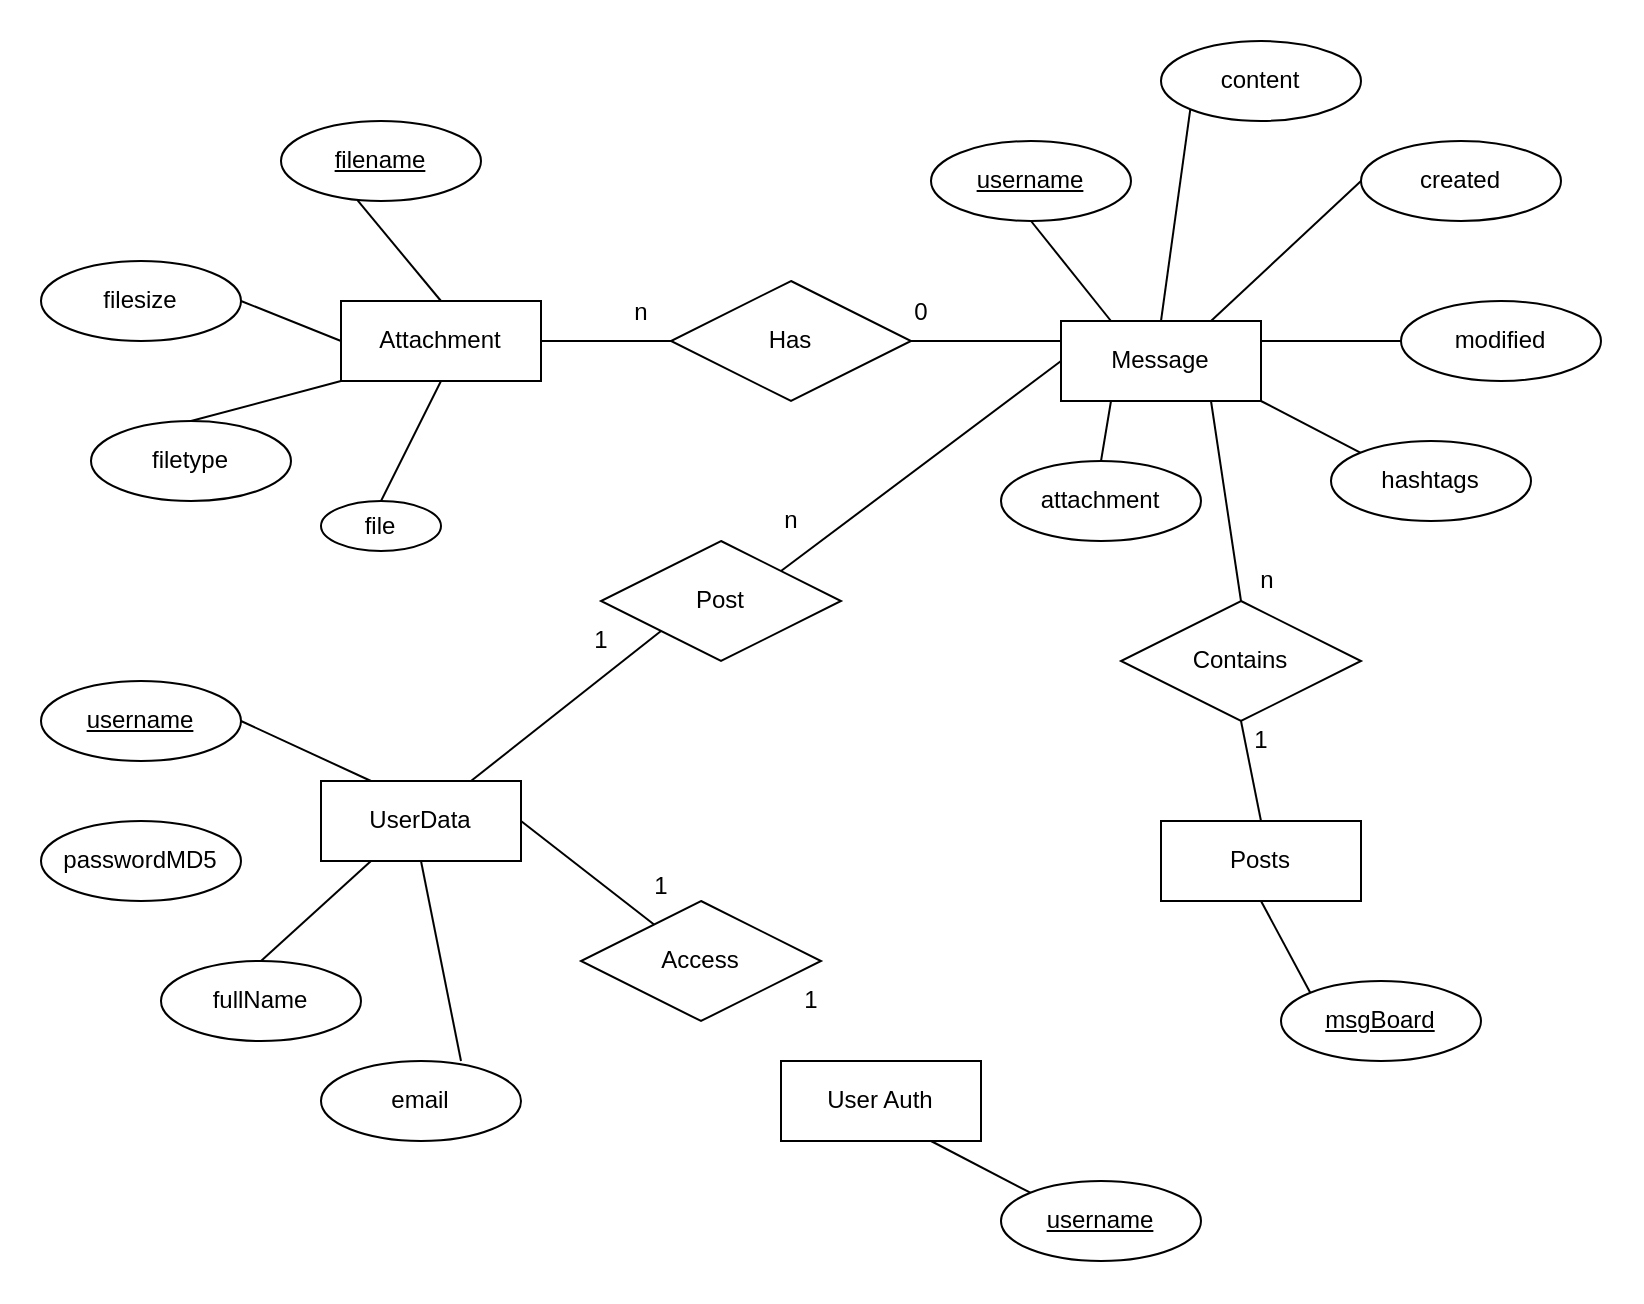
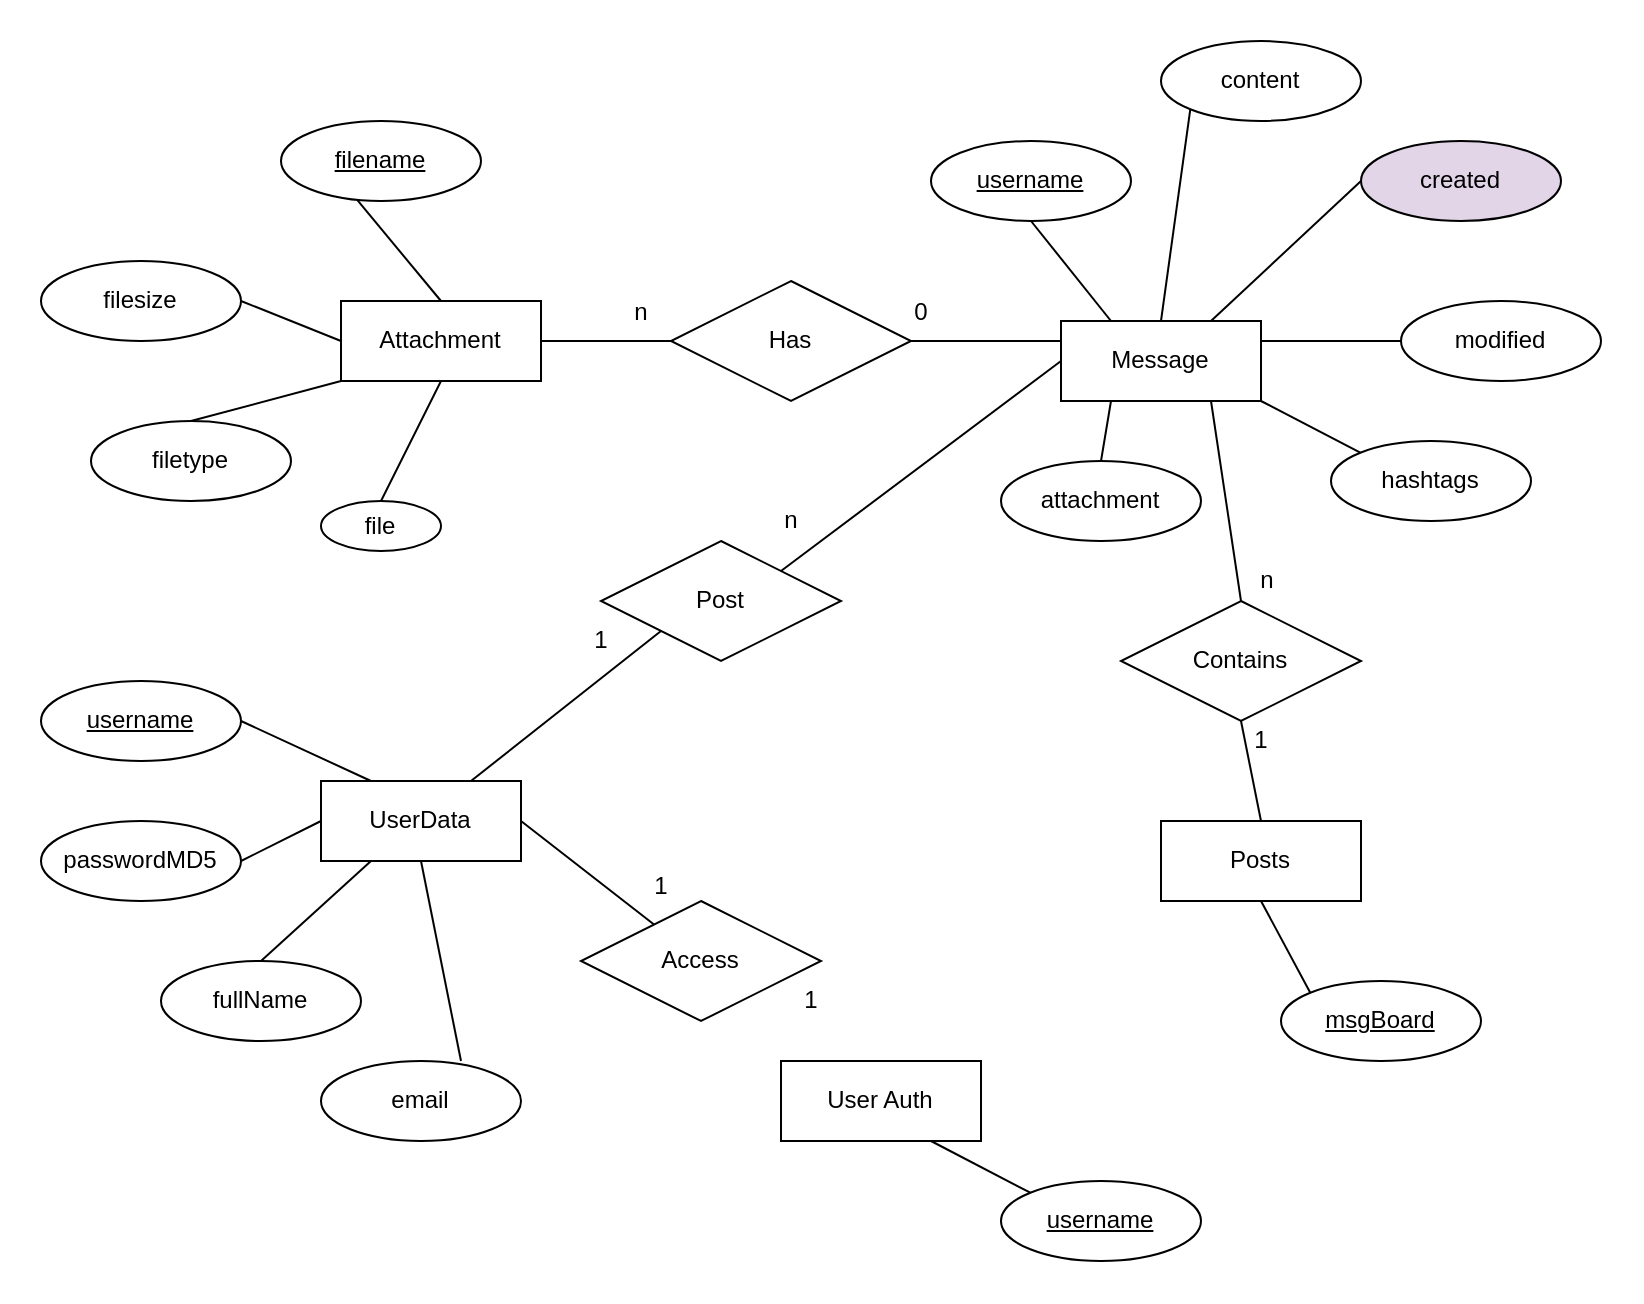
node "created": fillcolor #ffffff -> #e1d5e7
edge "UserData" -- "passwordMD5": added
